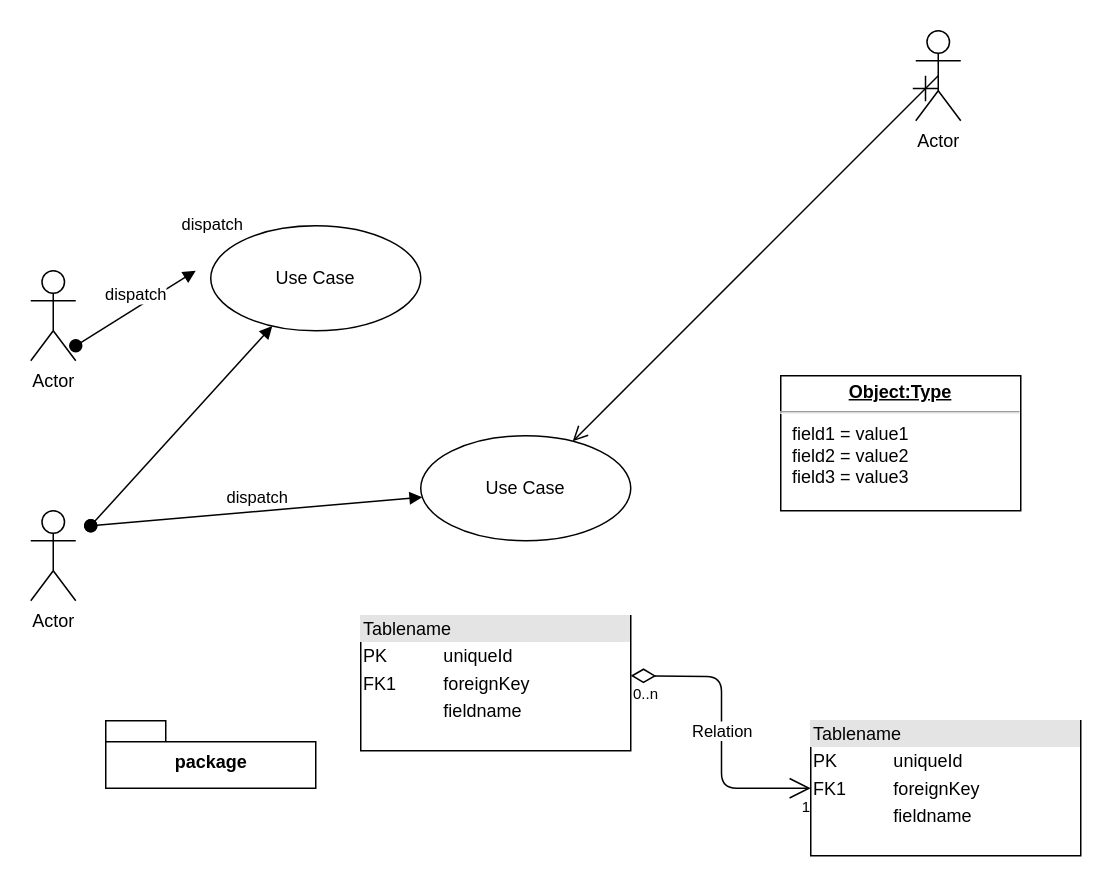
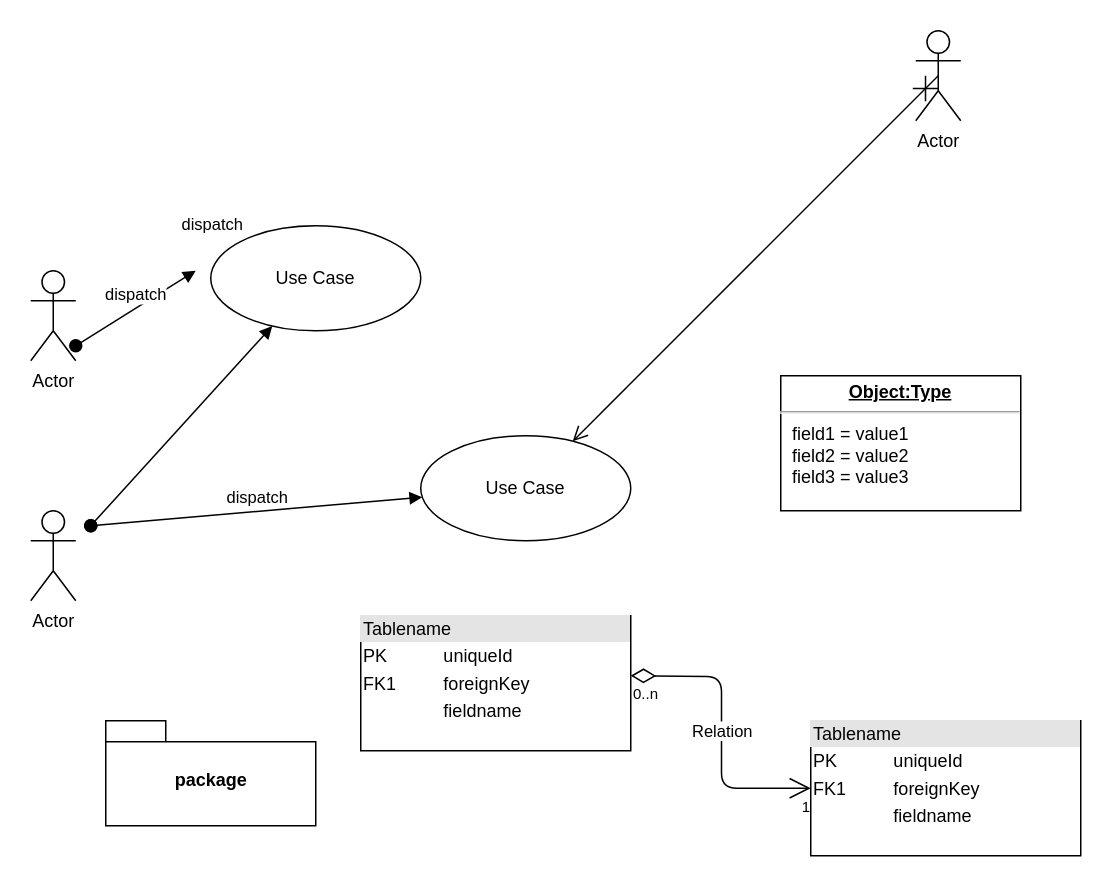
node "package": size 210x68 -> 210x105
